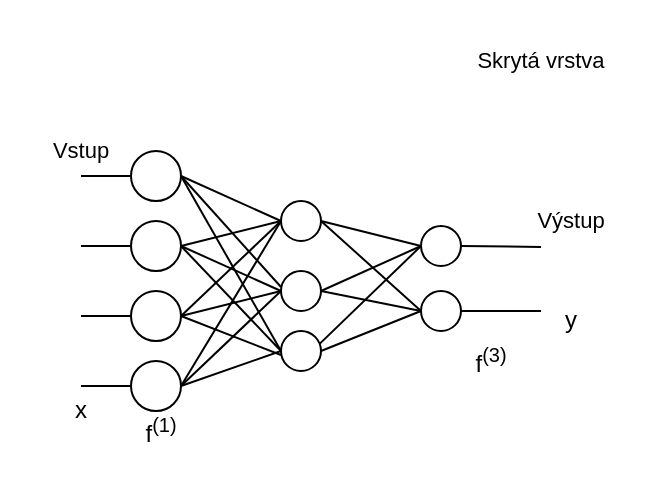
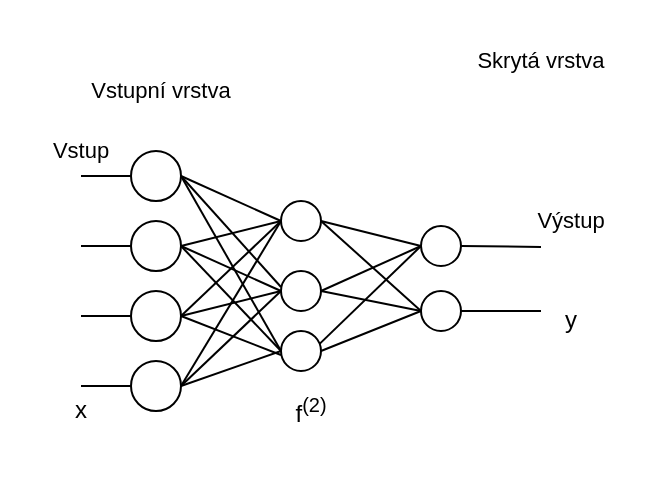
node "Vstupní vrstva": added
node "f(3)": removed
node "f(2)": added
node "f(1)": removed
